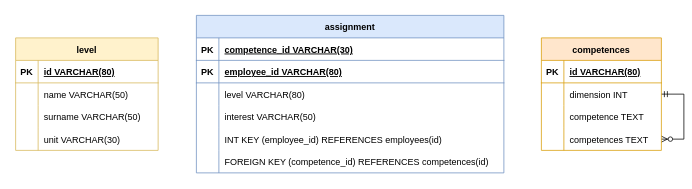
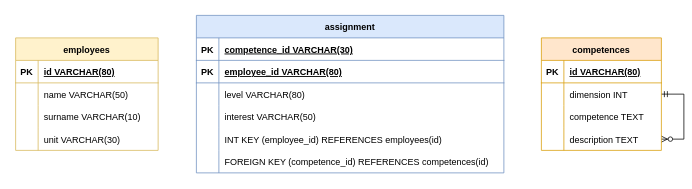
node "level": label "level" -> "employees"
node "surname VARCHAR(50)": label "surname VARCHAR(50)" -> "surname VARCHAR(10)"
node "competences TEXT": label "competences TEXT" -> "description TEXT"
